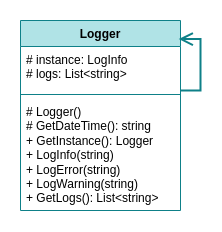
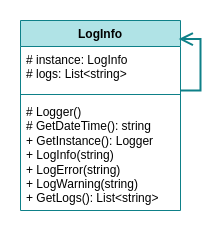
node "Logger": label "Logger" -> "LogInfo"
